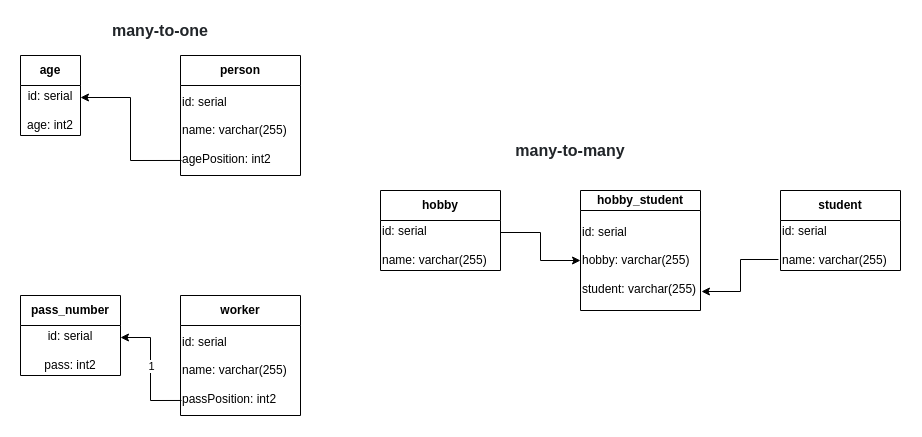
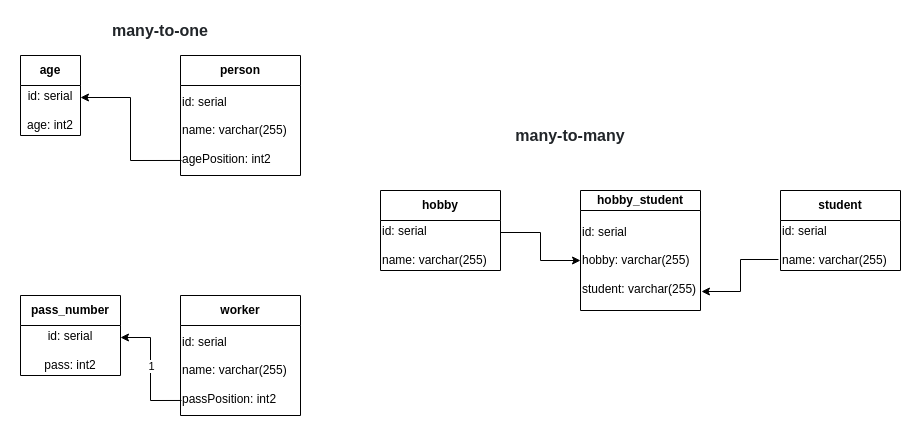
node "many-to-many": moved (571, 151) -> (571, 136)
